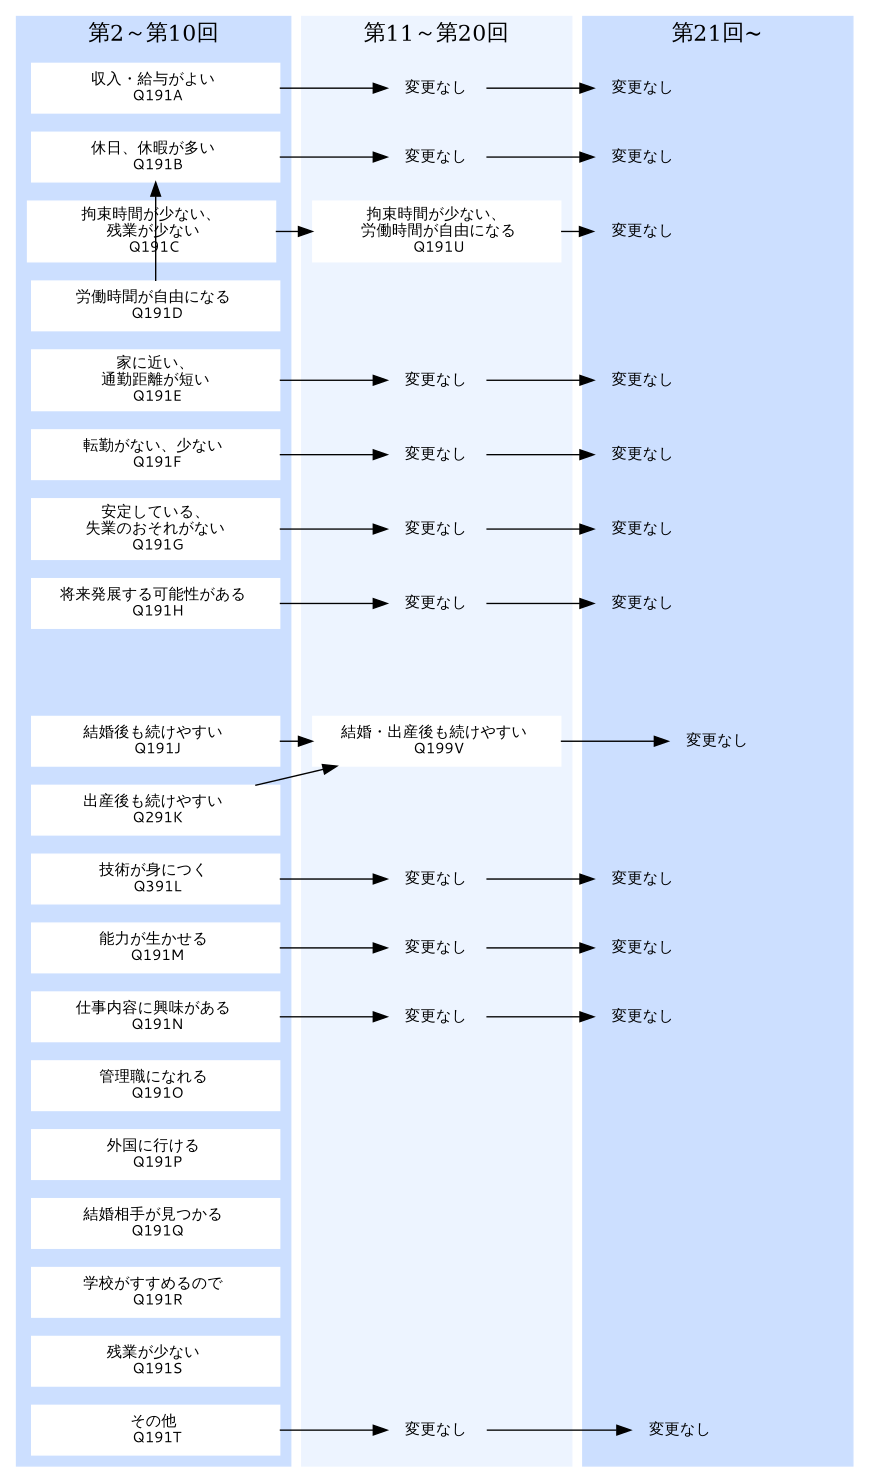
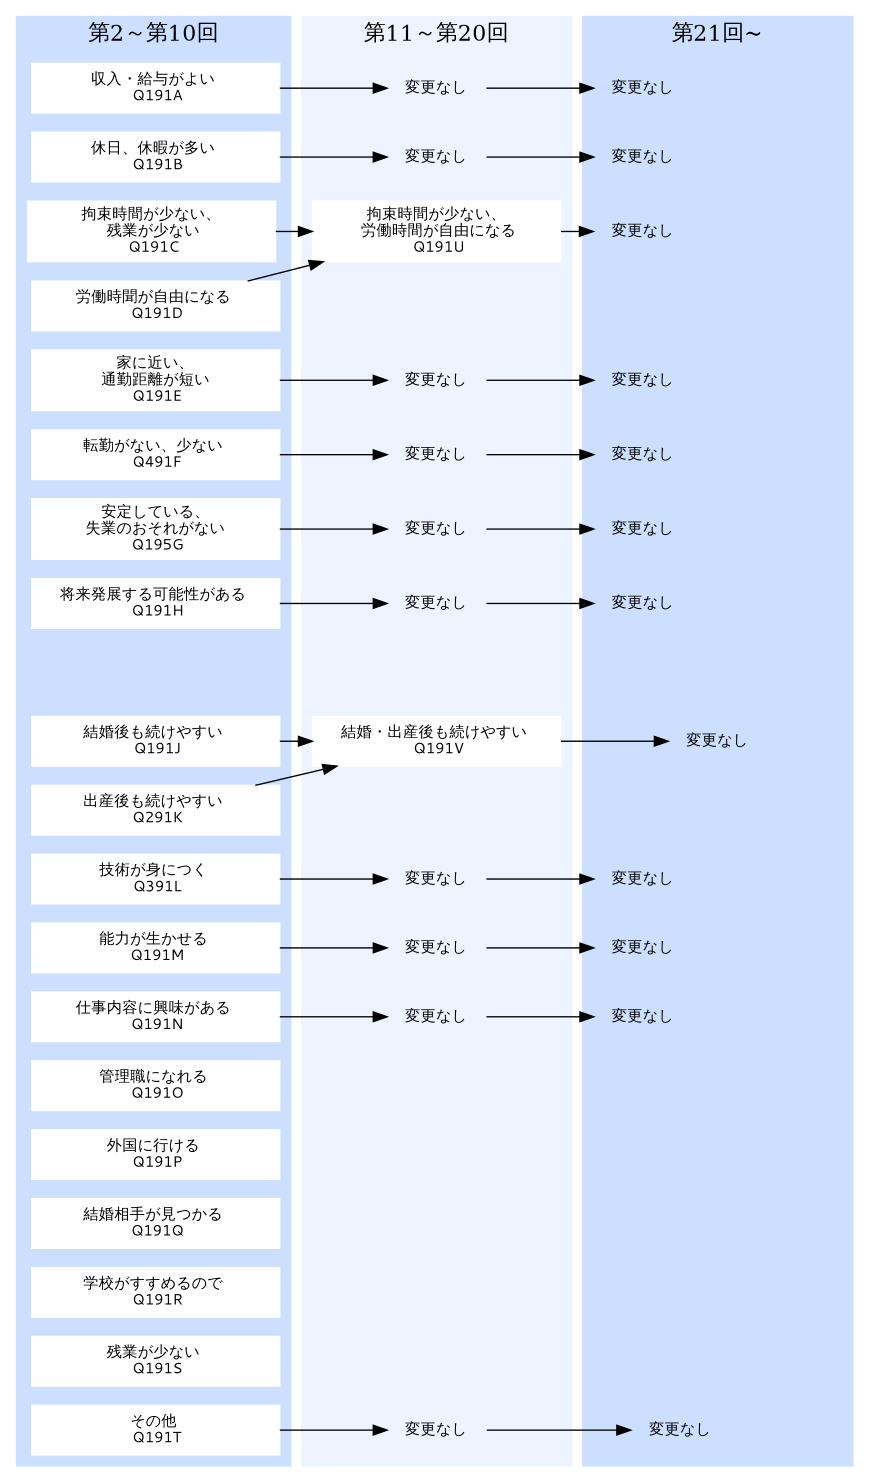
edge "労働時聞が自由になる Q191D" -> "休日、休暇が多い Q191B": now "労働時聞が自由になる Q191D" -> "拘束時間が少ない、 労働時間が自由になる Q191U"
node "転勤がない、少ない Q191F": label "転勤がない、少ない Q191F" -> "転勤がない、少ない Q491F"
node "安定している、 失業のおそれがない Q191G": label "安定している、 失業のおそれがない Q191G" -> "安定している、 失業のおそれがない Q195G"
node "結婚・出産後も続けやすい Q199V": label "結婚・出産後も続けやすい Q199V" -> "結婚・出産後も続けやすい Q191V"
